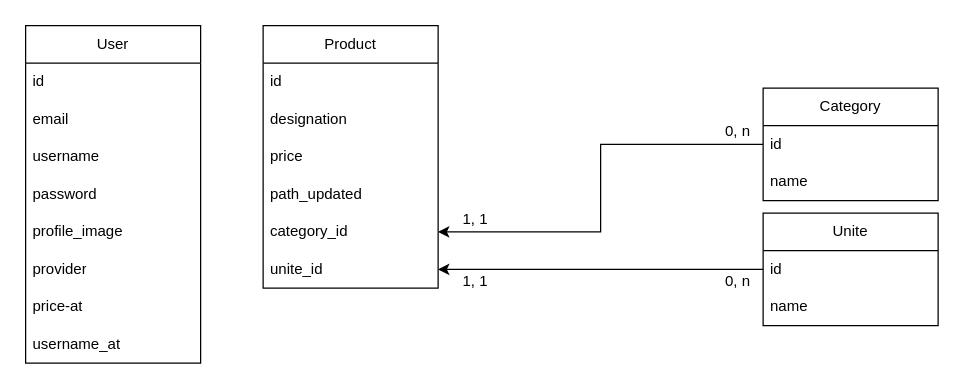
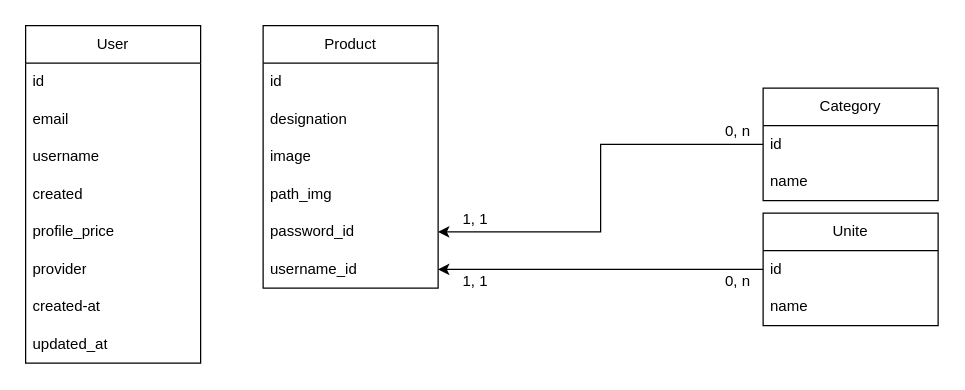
node "price": label "price" -> "image"
node "password": label "password" -> "created"
node "path_updated": label "path_updated" -> "path_img"
node "profile_image": label "profile_image" -> "profile_price"
node "category_id": label "category_id" -> "password_id"
node "unite_id": label "unite_id" -> "username_id"
node "price-at": label "price-at" -> "created-at"
node "username_at": label "username_at" -> "updated_at"
